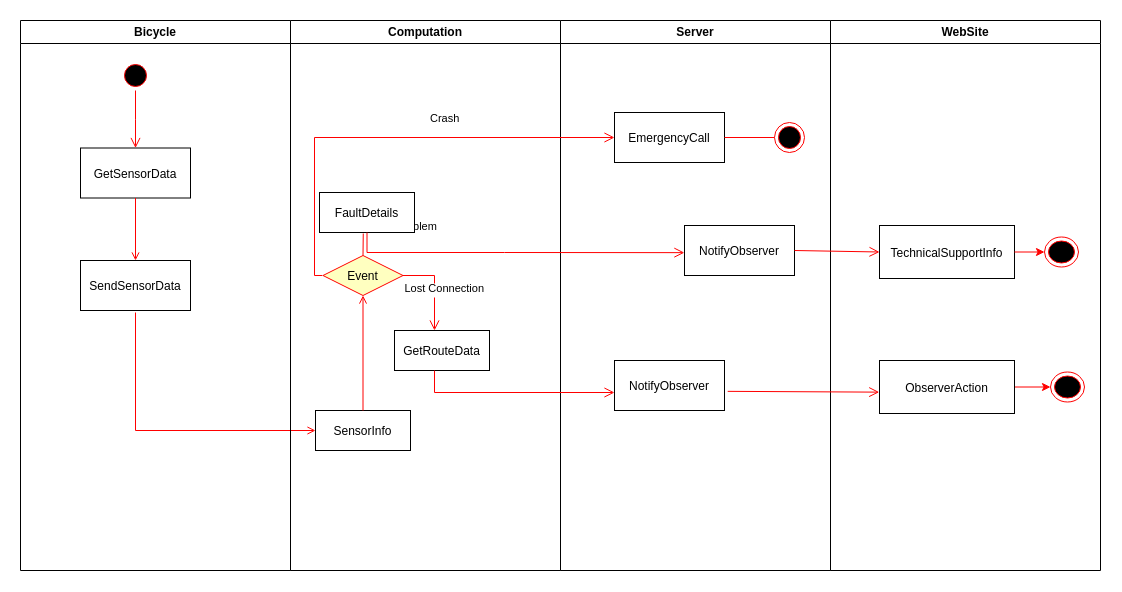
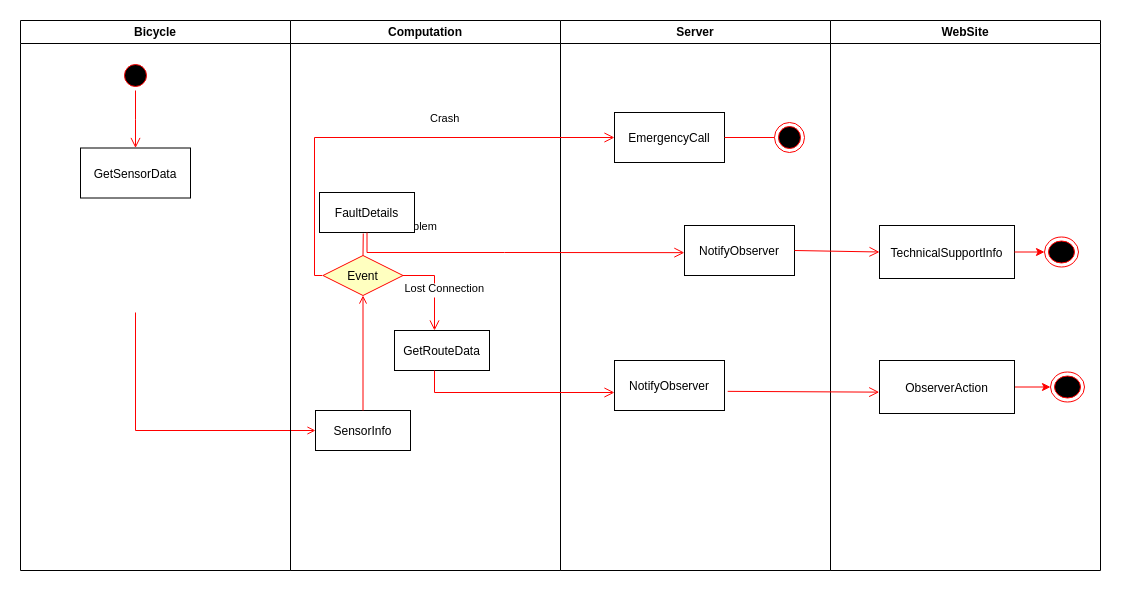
edge "GetSensorData" -> "SendSensorData": removed
node "SendSensorData": removed
